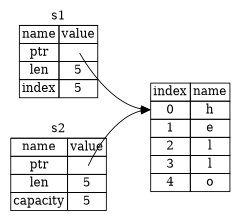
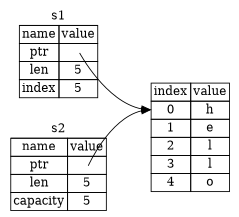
node "index": text "name" -> "value"
